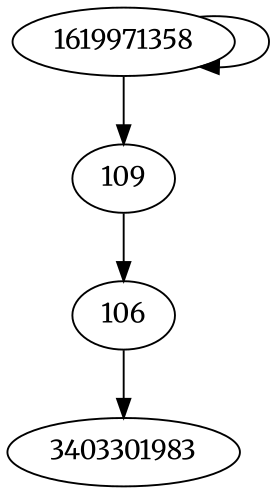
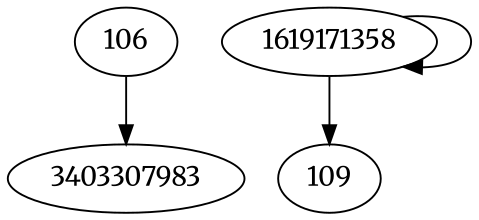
node "1619971358": label "1619971358" -> "1619171358"
edge "109" -> "106": removed
node "3403301983": label "3403301983" -> "3403307983"
